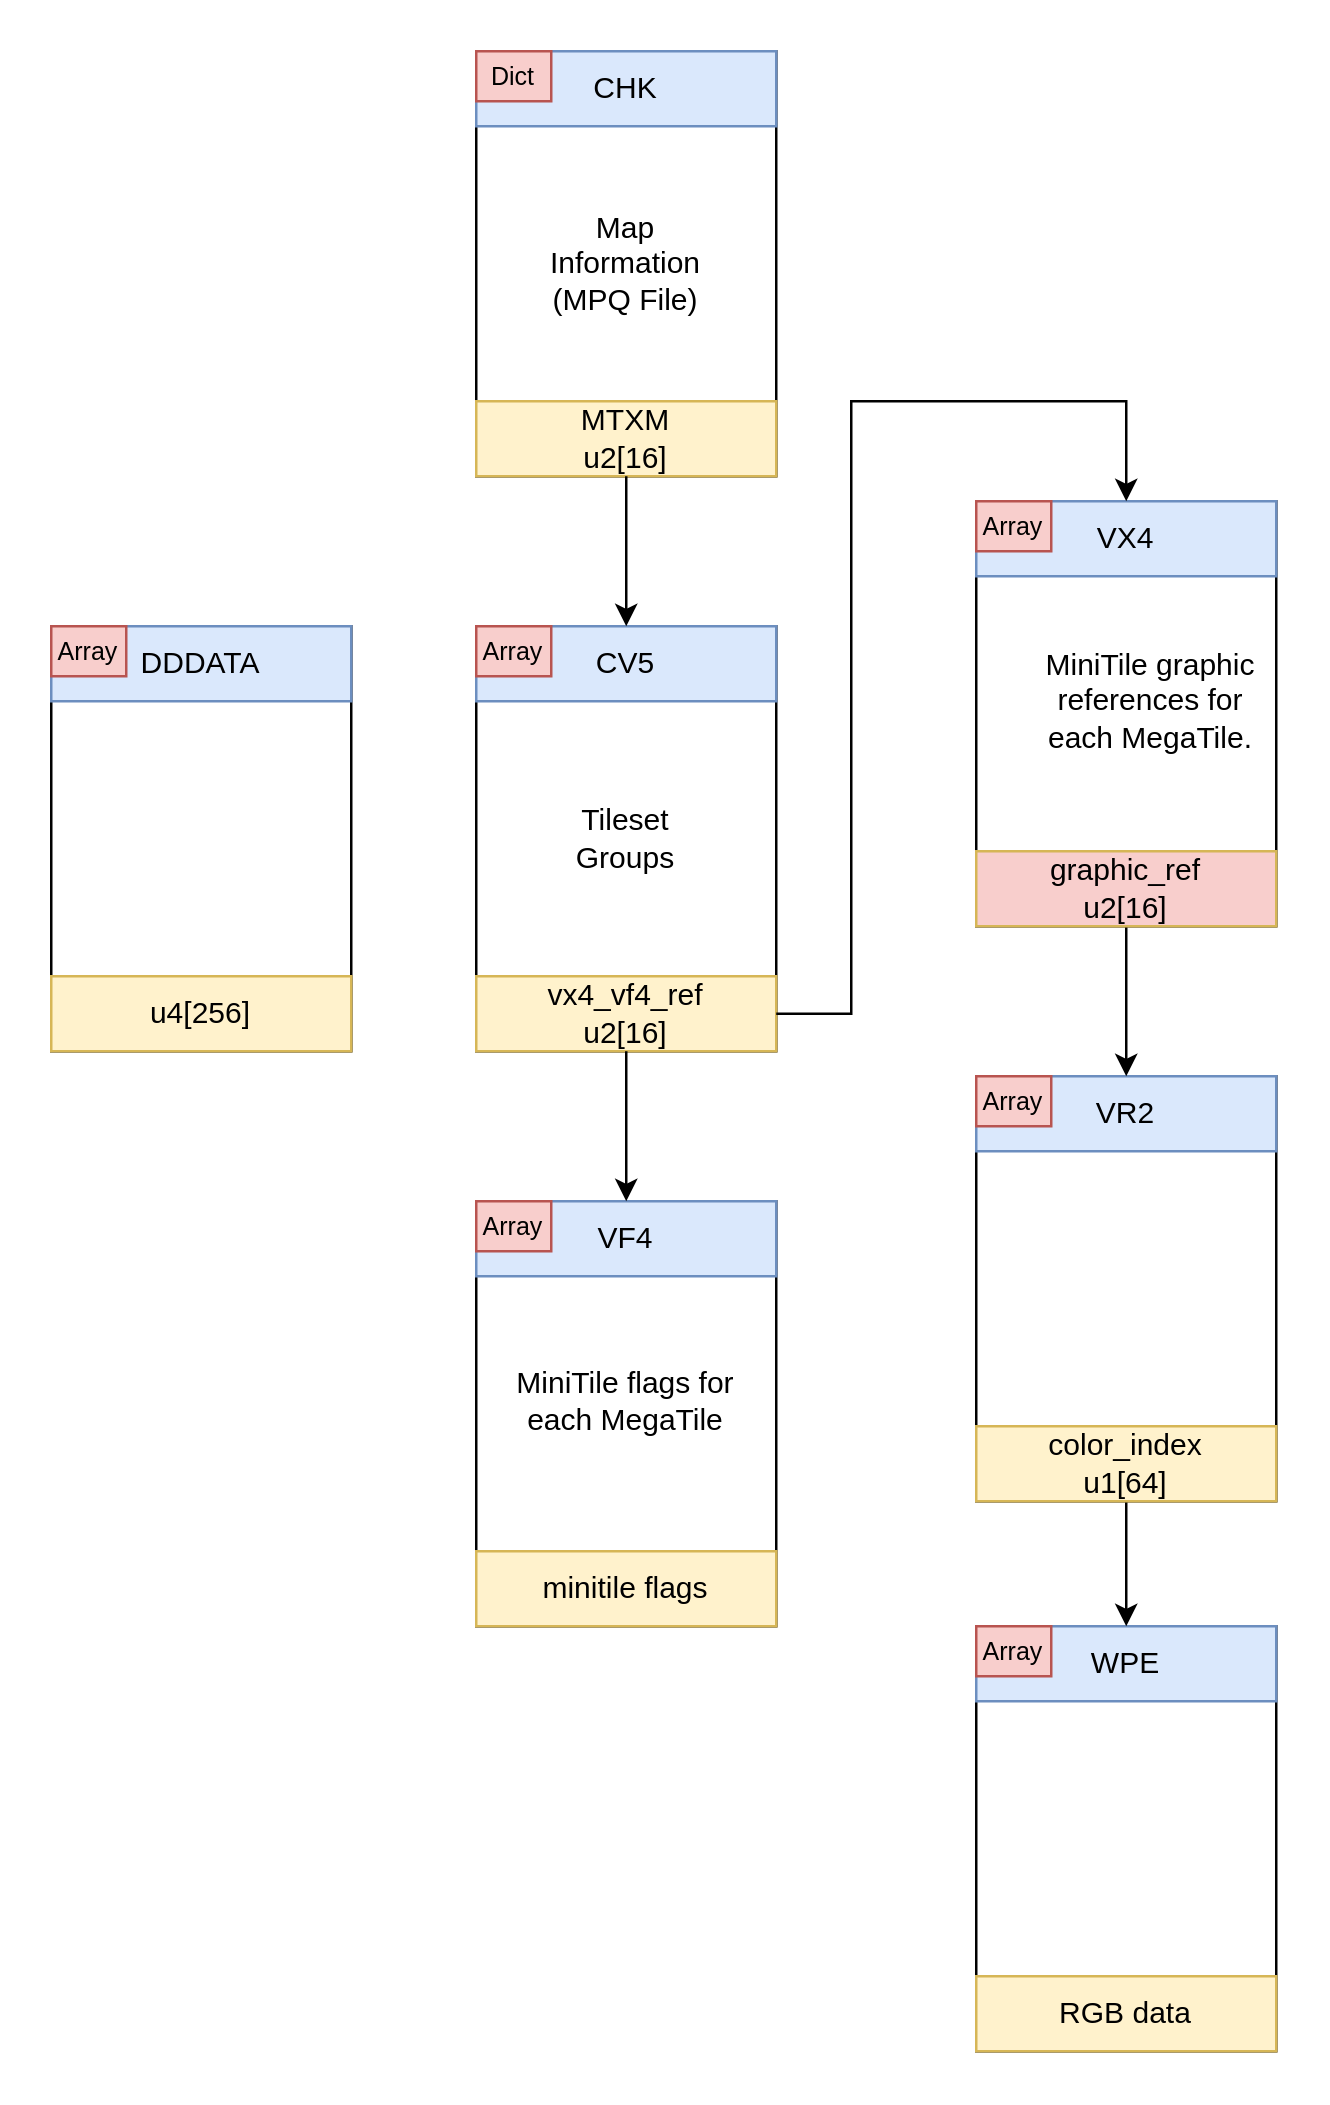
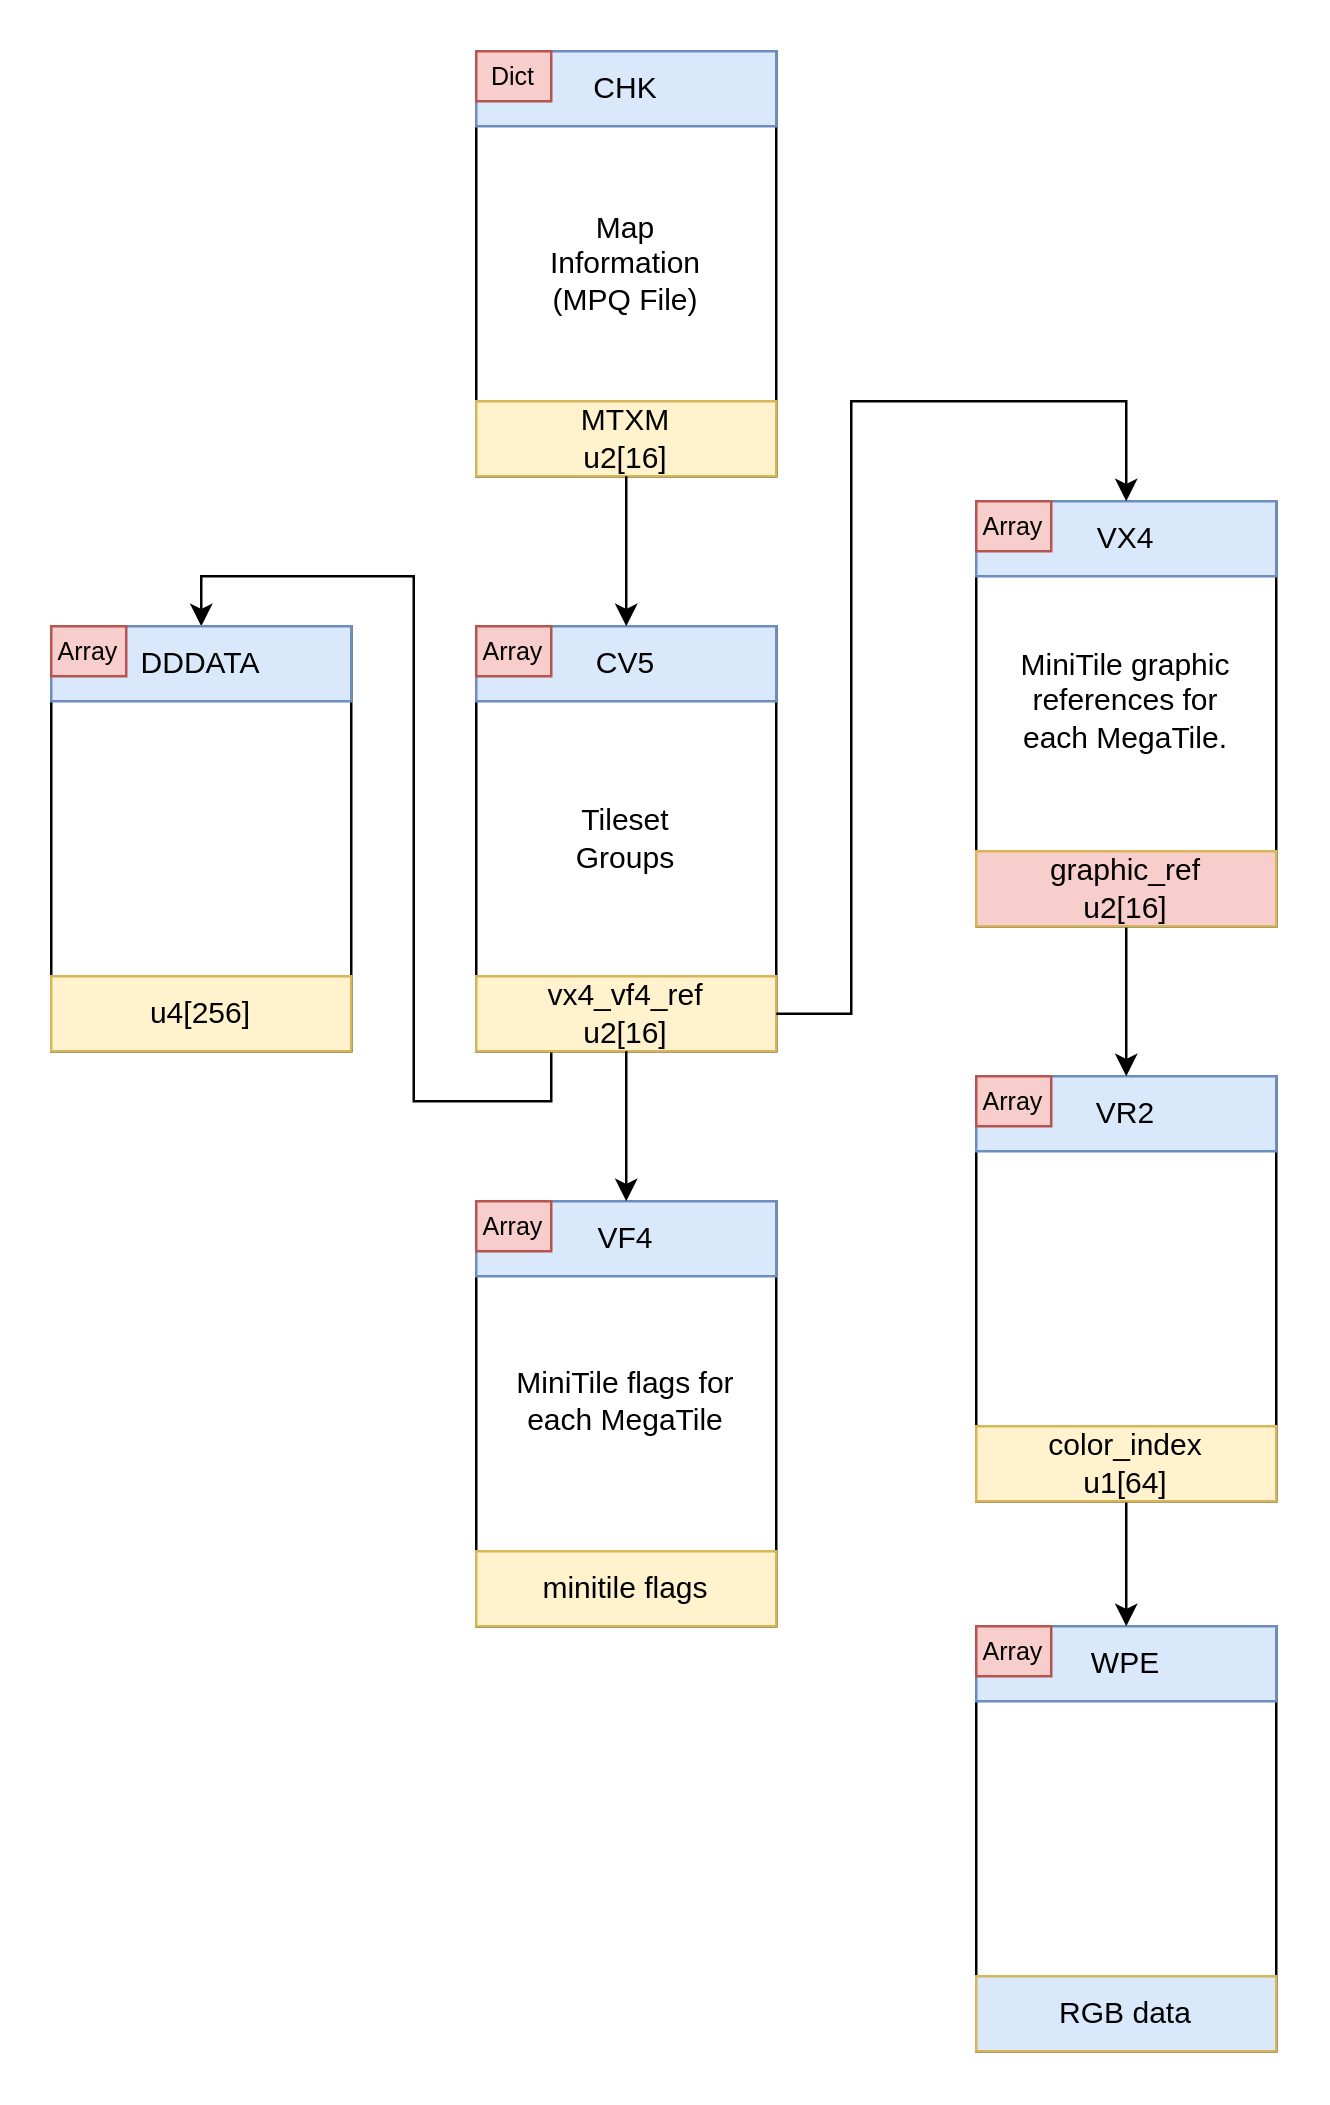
node "MiniTile graphic references for each MegaTile.": moved (1151, 701) -> (1126, 701)
edge "vx4_vf4_ref u2[16]" -> "DDDATA": added
node "RGB data": fillcolor #fff2cc -> #dae8fc
